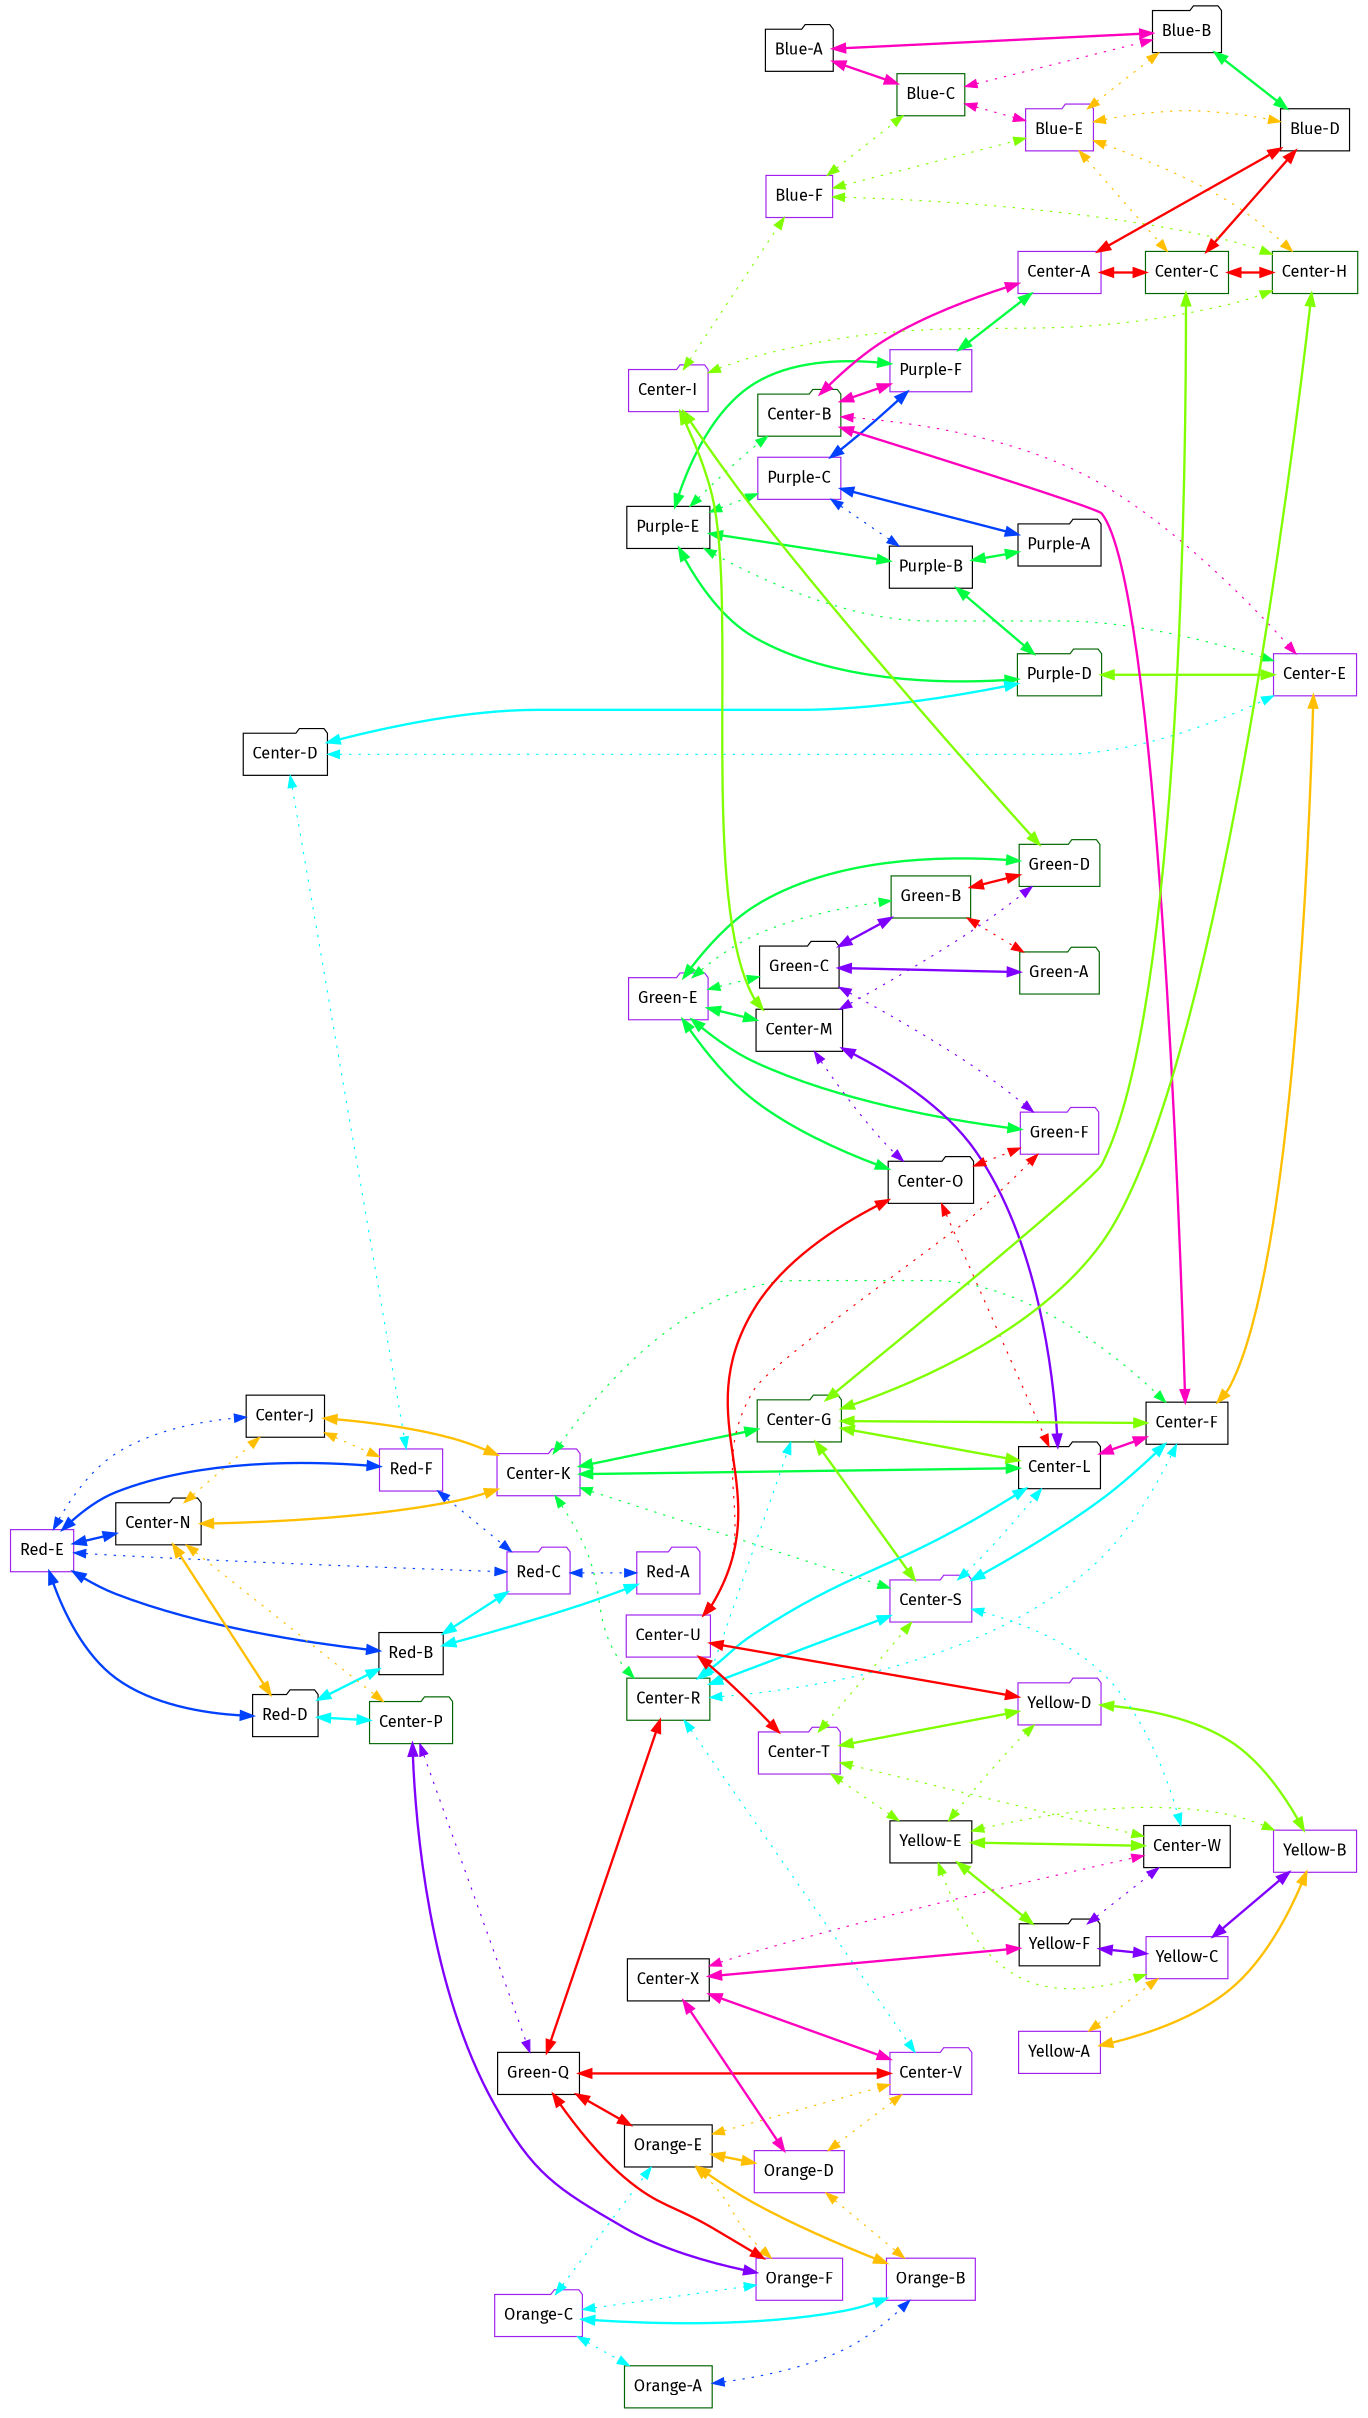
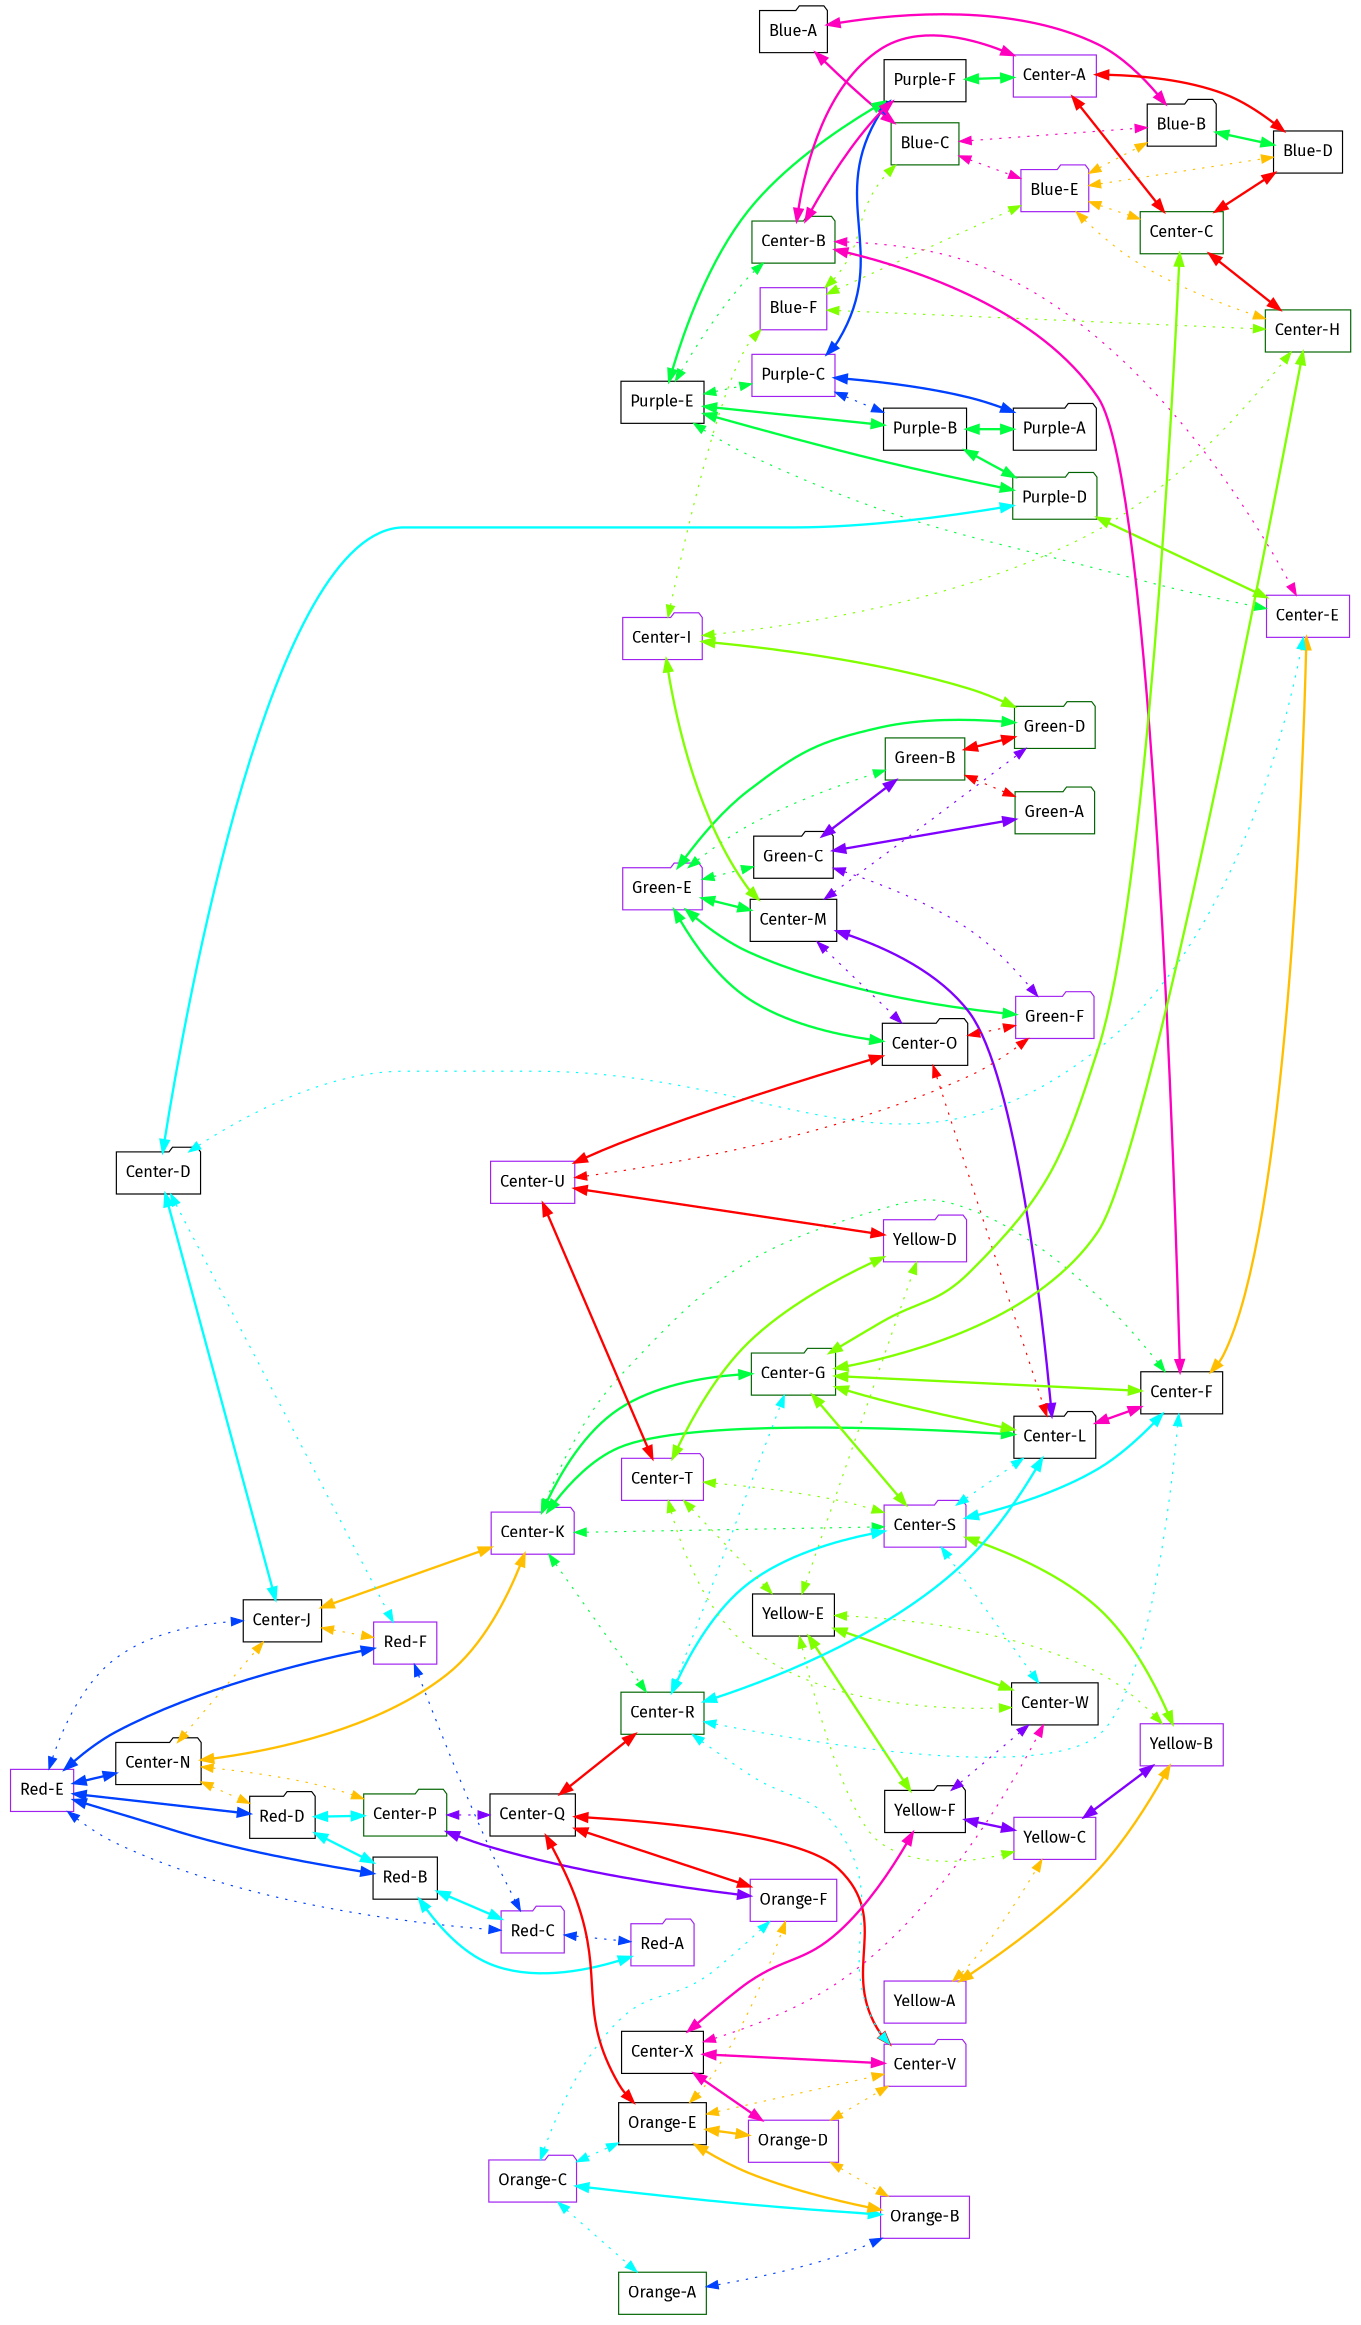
node "Purple-F": color purple -> black
edge "Center-D" -- "Center-J": added
edge "Center-N" -- "Red-D": style bold -> dotted
edge "Yellow-D" -- "Yellow-B": now "Center-S" -- "Yellow-B"
node "Green-Q": label "Green-Q" -> "Center-Q"
